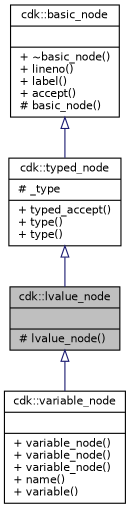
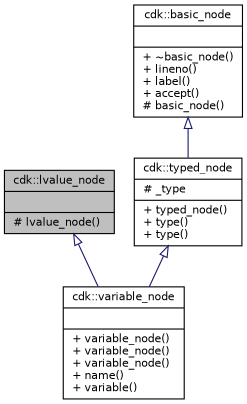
node "cdk::typed_node": text "+ typed_accept()" -> "+ typed_node()"
edge "cdk::lvalue_node" -> "cdk::typed_node": now "cdk::variable_node" -> "cdk::typed_node"
